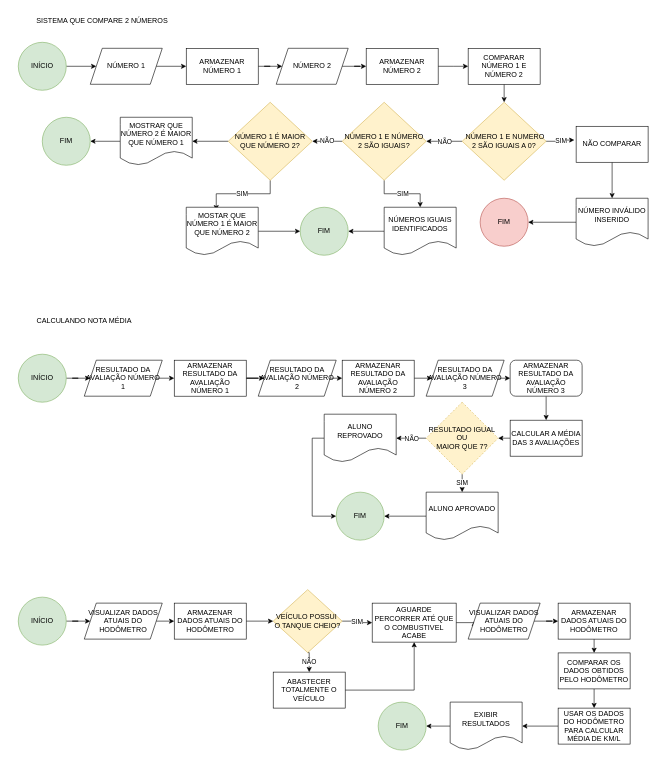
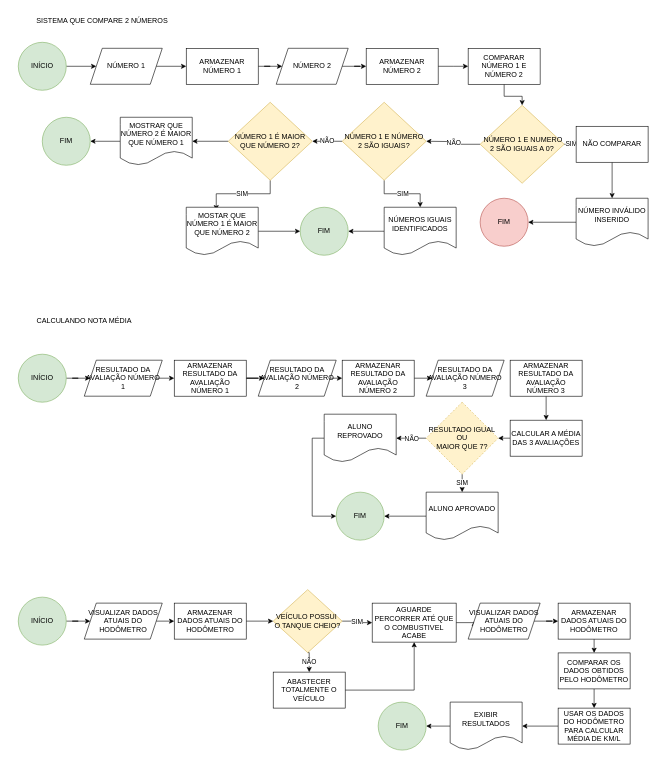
node "NÚMERO 1 E NUMERO 2 SÃO IGUAIS A 0?": moved (504, 141) -> (522, 144)
edge "RESULTADO DA AVALIAÇÃO NÚMERO 3" -> "ARMAZENAR RESULTADO DA AVALIAÇÃO NÚMERO 3": removed
node "ARMAZENAR RESULTADO DA AVALIAÇÃO NÚMERO 3": shape rounded rectangle -> rectangle
